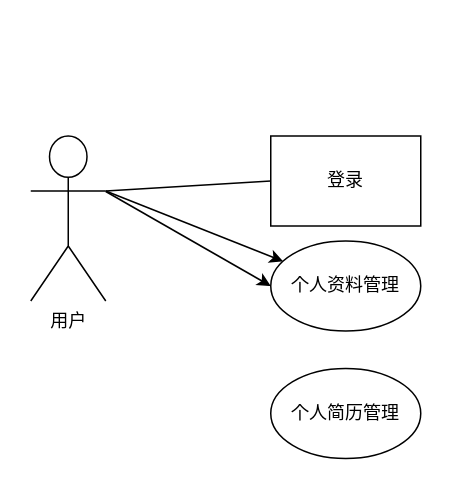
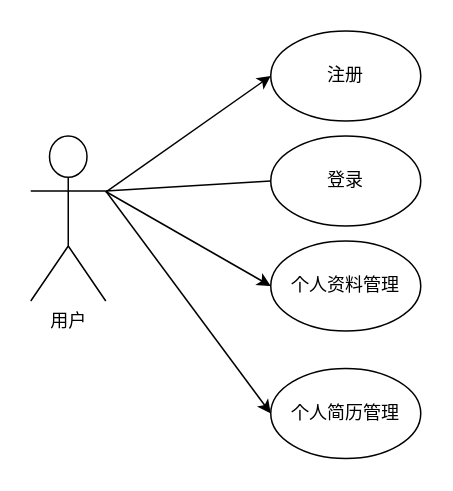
node "注册": added
edge "用户" -> "注册": added
node "登录": shape rectangle -> ellipse
edge "用户" -> "个人资料管理": now "用户" -> "个人简历管理"
